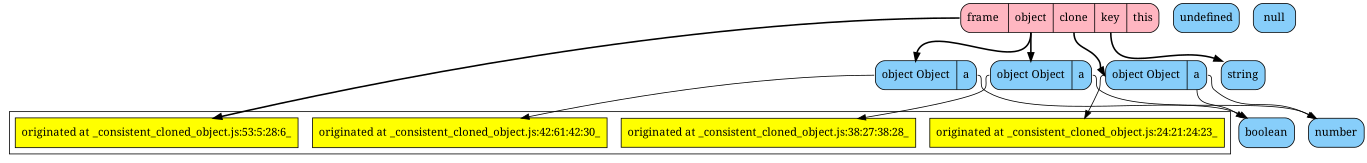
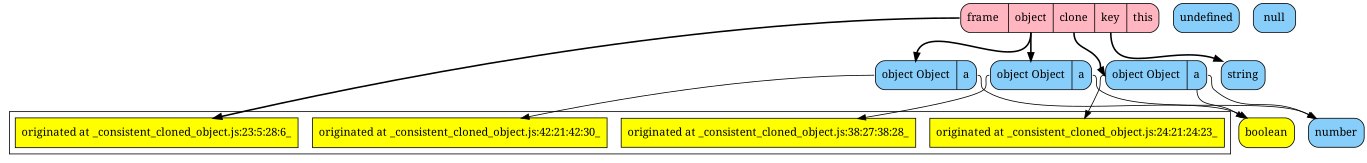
node "originated at _consistent_cloned_object.js:53:5:28:6_": label "originated at _consistent_cloned_object.js:53:5:28:6_" -> "originated at _consistent_cloned_object.js:23:5:28:6_"
node "originated at _consistent_cloned_object.js:42:61:42:30_": label "originated at _consistent_cloned_object.js:42:61:42:30_" -> "originated at _consistent_cloned_object.js:42:21:42:30_"
node "boolean": fillcolor lightskyblue -> yellow
